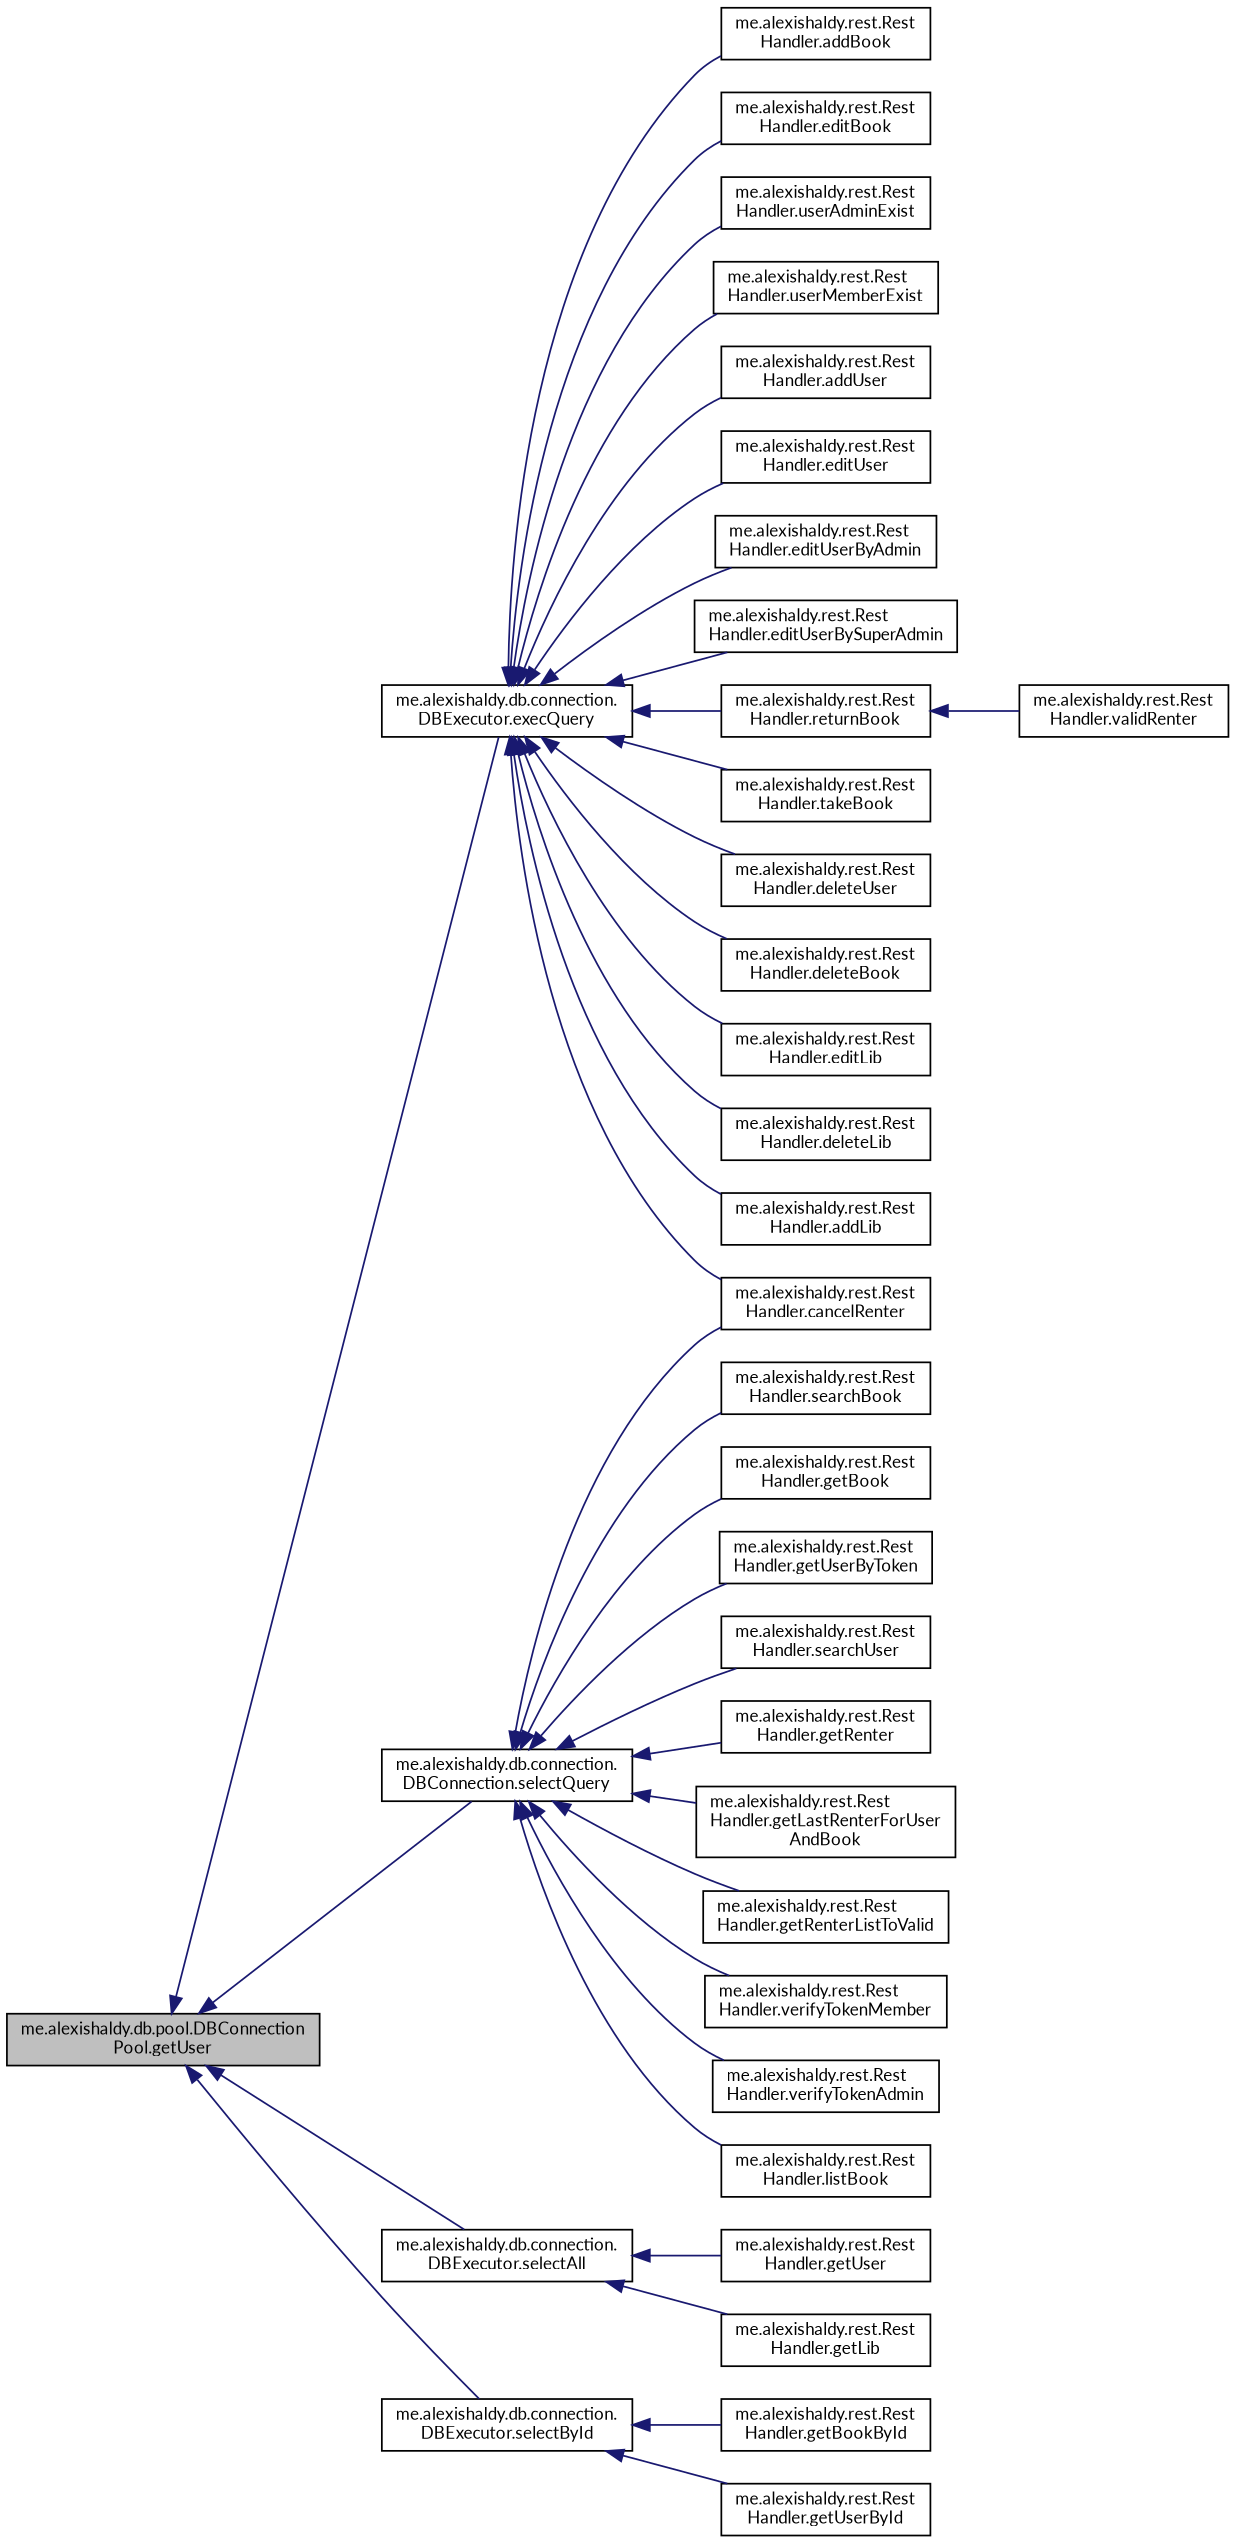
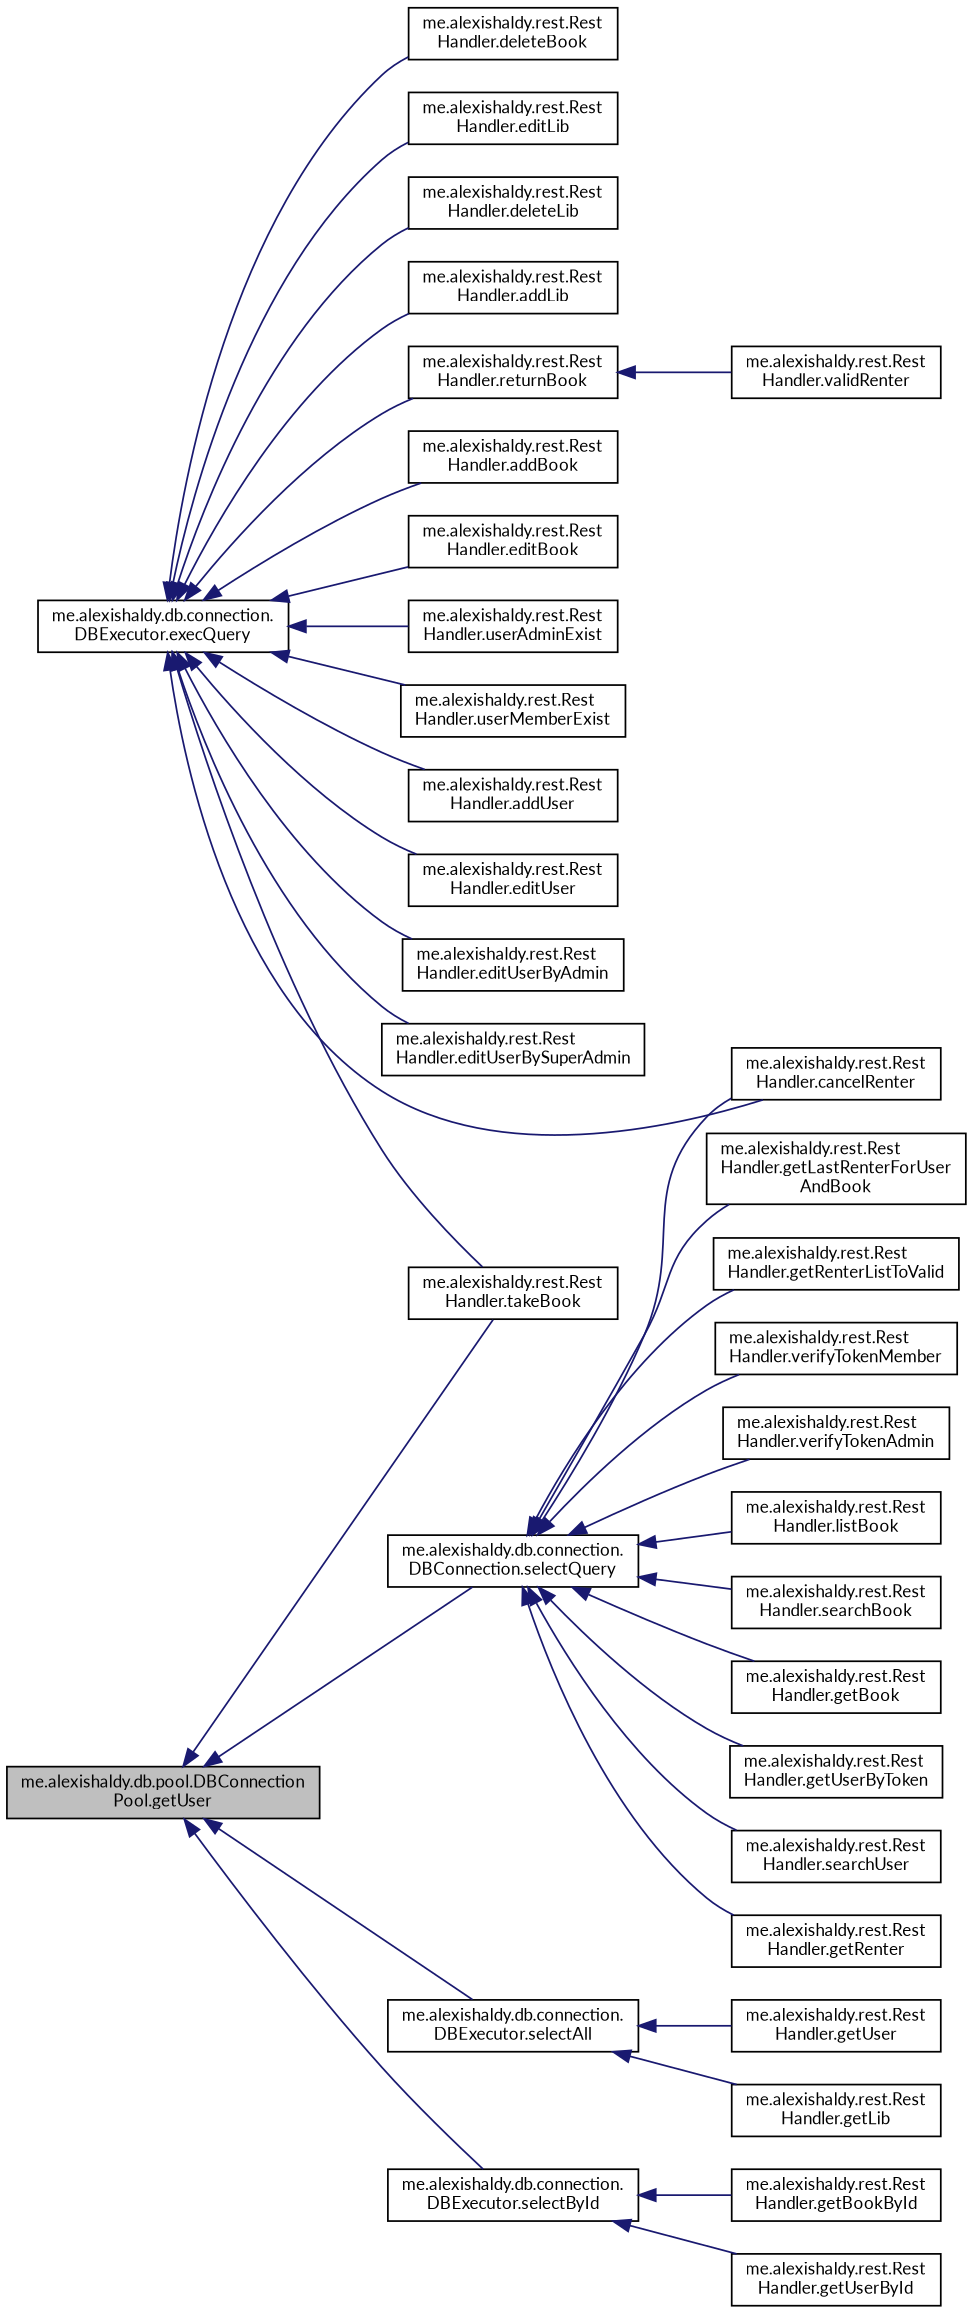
node "me.alexishaldy.rest.Rest Handler.deleteUser": removed
edge "me.alexishaldy.db.connection. DBExecutor.execQuery" -> "me.alexishaldy.db.pool.DBConnection Pool.getUser": now "me.alexishaldy.rest.Rest Handler.takeBook" -> "me.alexishaldy.db.pool.DBConnection Pool.getUser"
